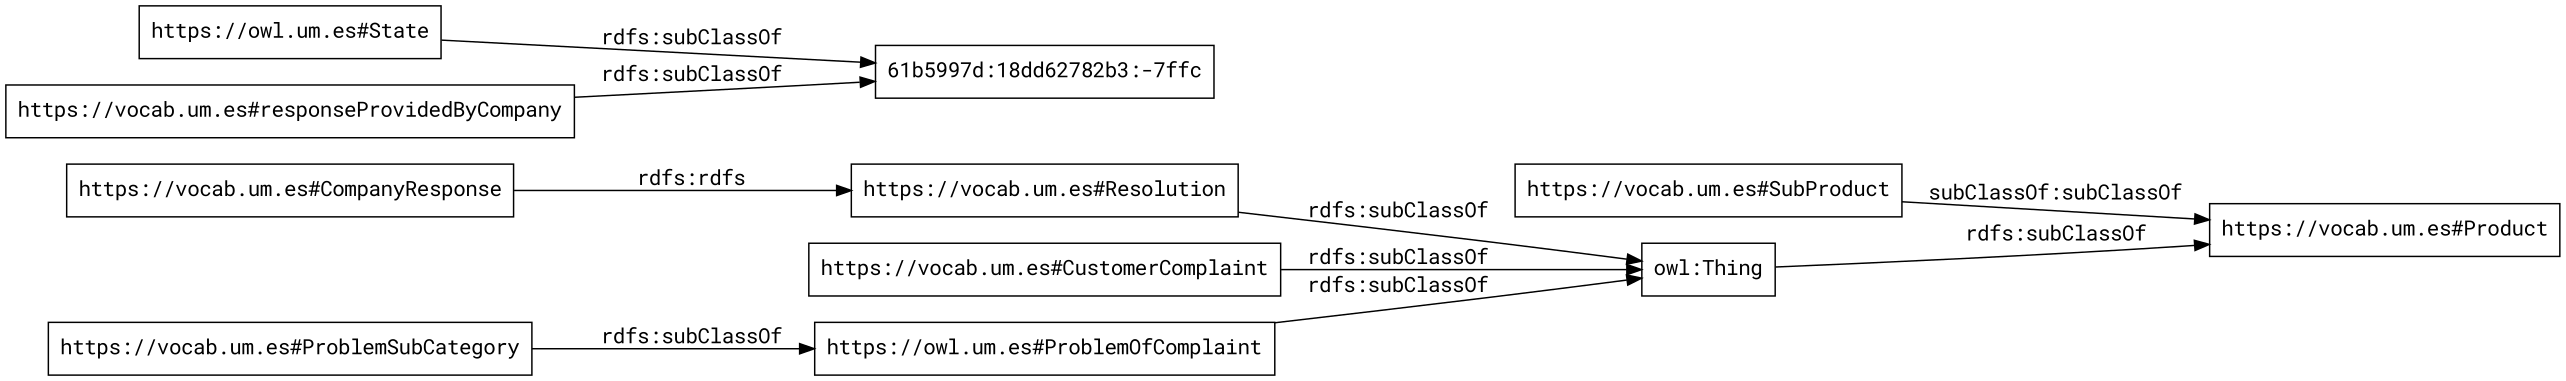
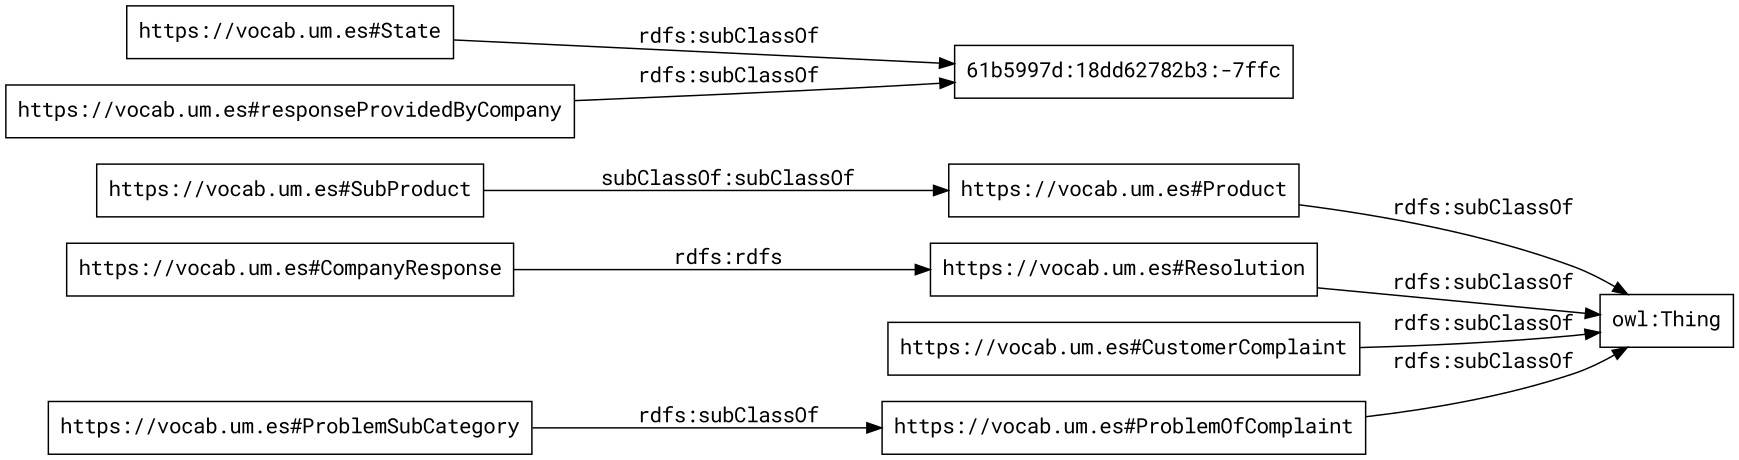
node "https://owl.um.es#State": label "https://owl.um.es#State" -> "https://vocab.um.es#State"
edge "owl:Thing" -> "https://vocab.um.es#Product": reversed
node "https://owl.um.es#ProblemOfComplaint": label "https://owl.um.es#ProblemOfComplaint" -> "https://vocab.um.es#ProblemOfComplaint"
